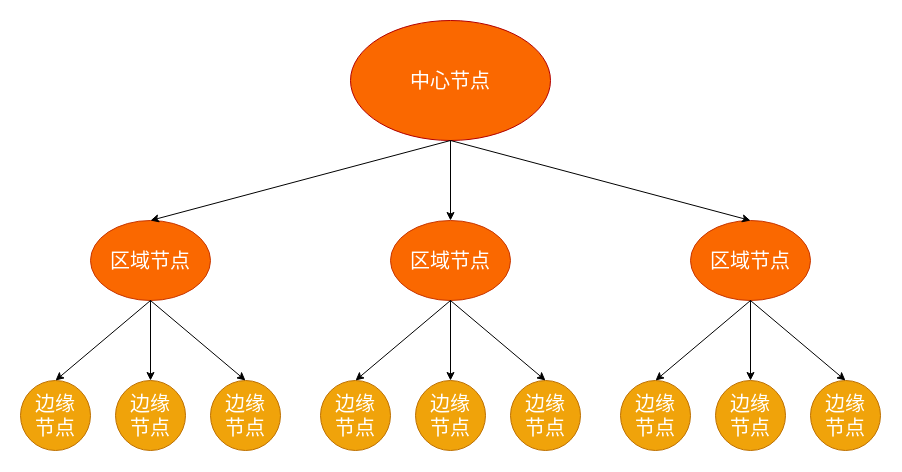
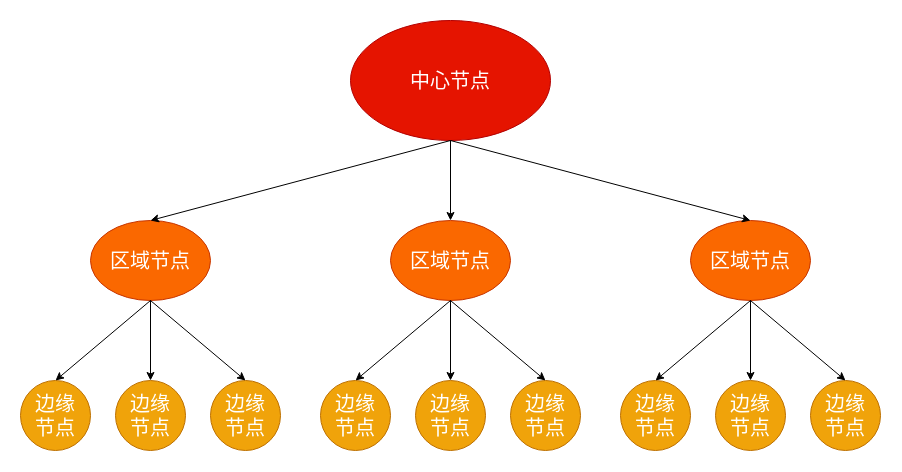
node "中心节点": fillcolor #fa6800 -> #e51400
